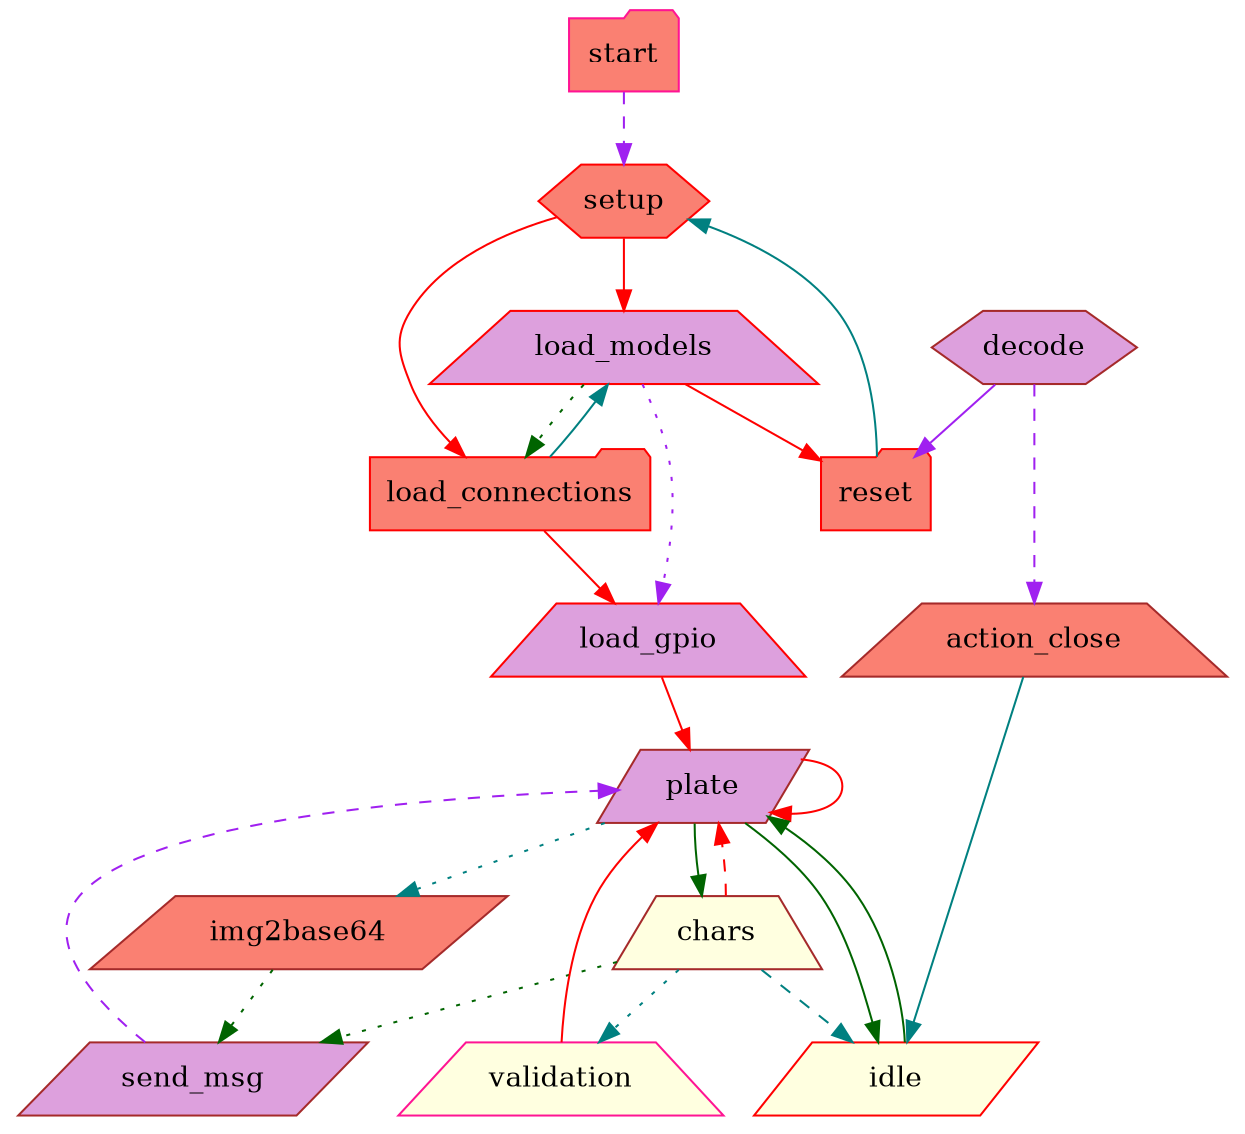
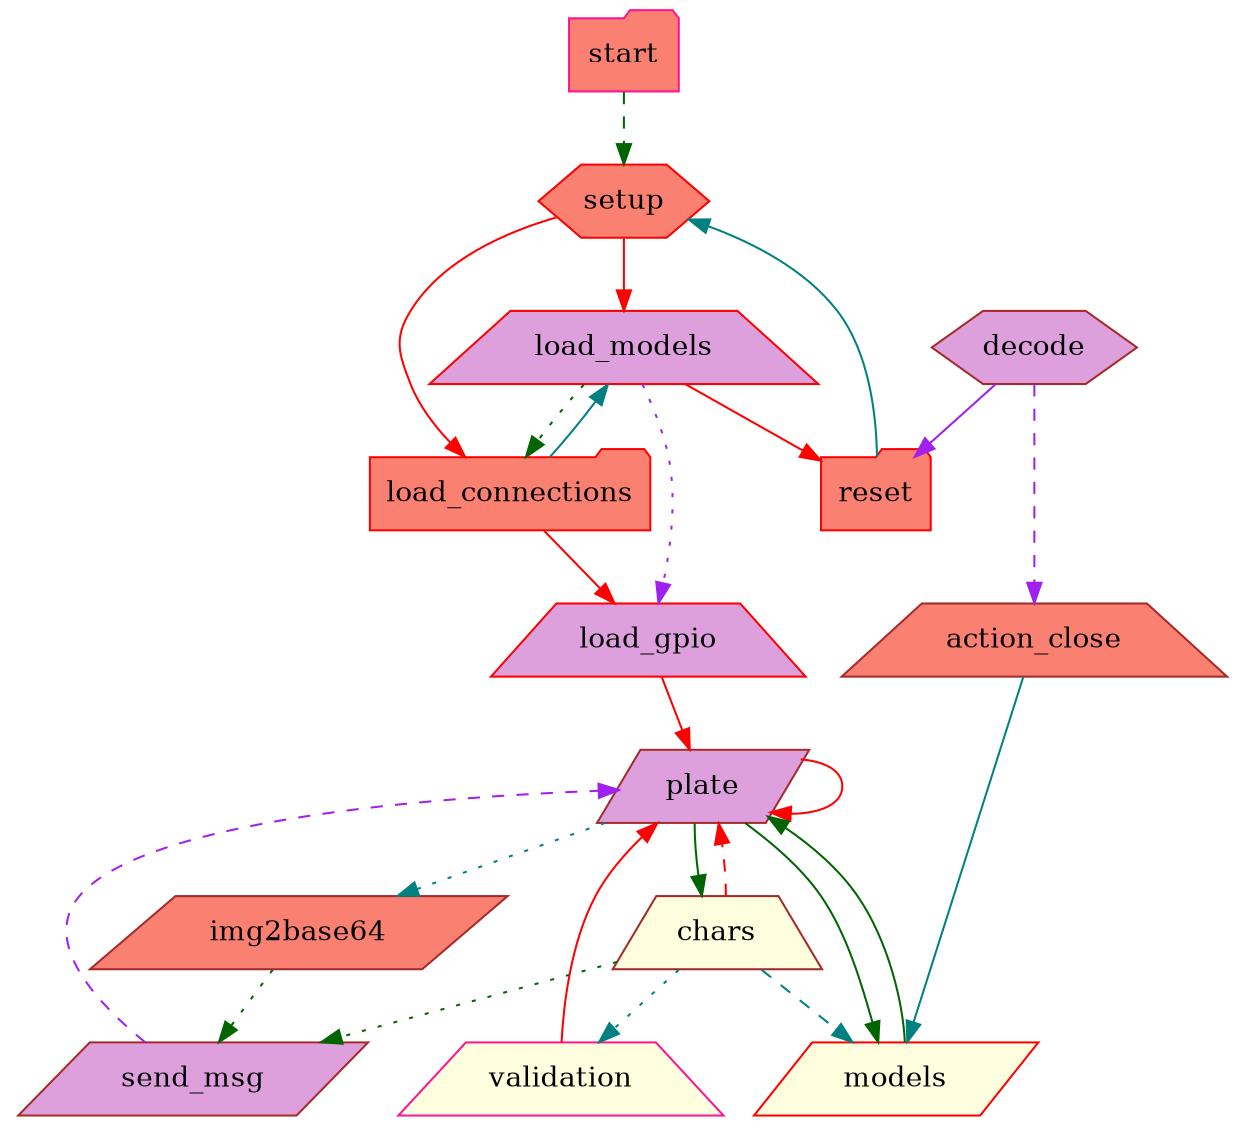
edge "start" -> "setup": color purple -> darkgreen
node "idle": label "idle" -> "models"
